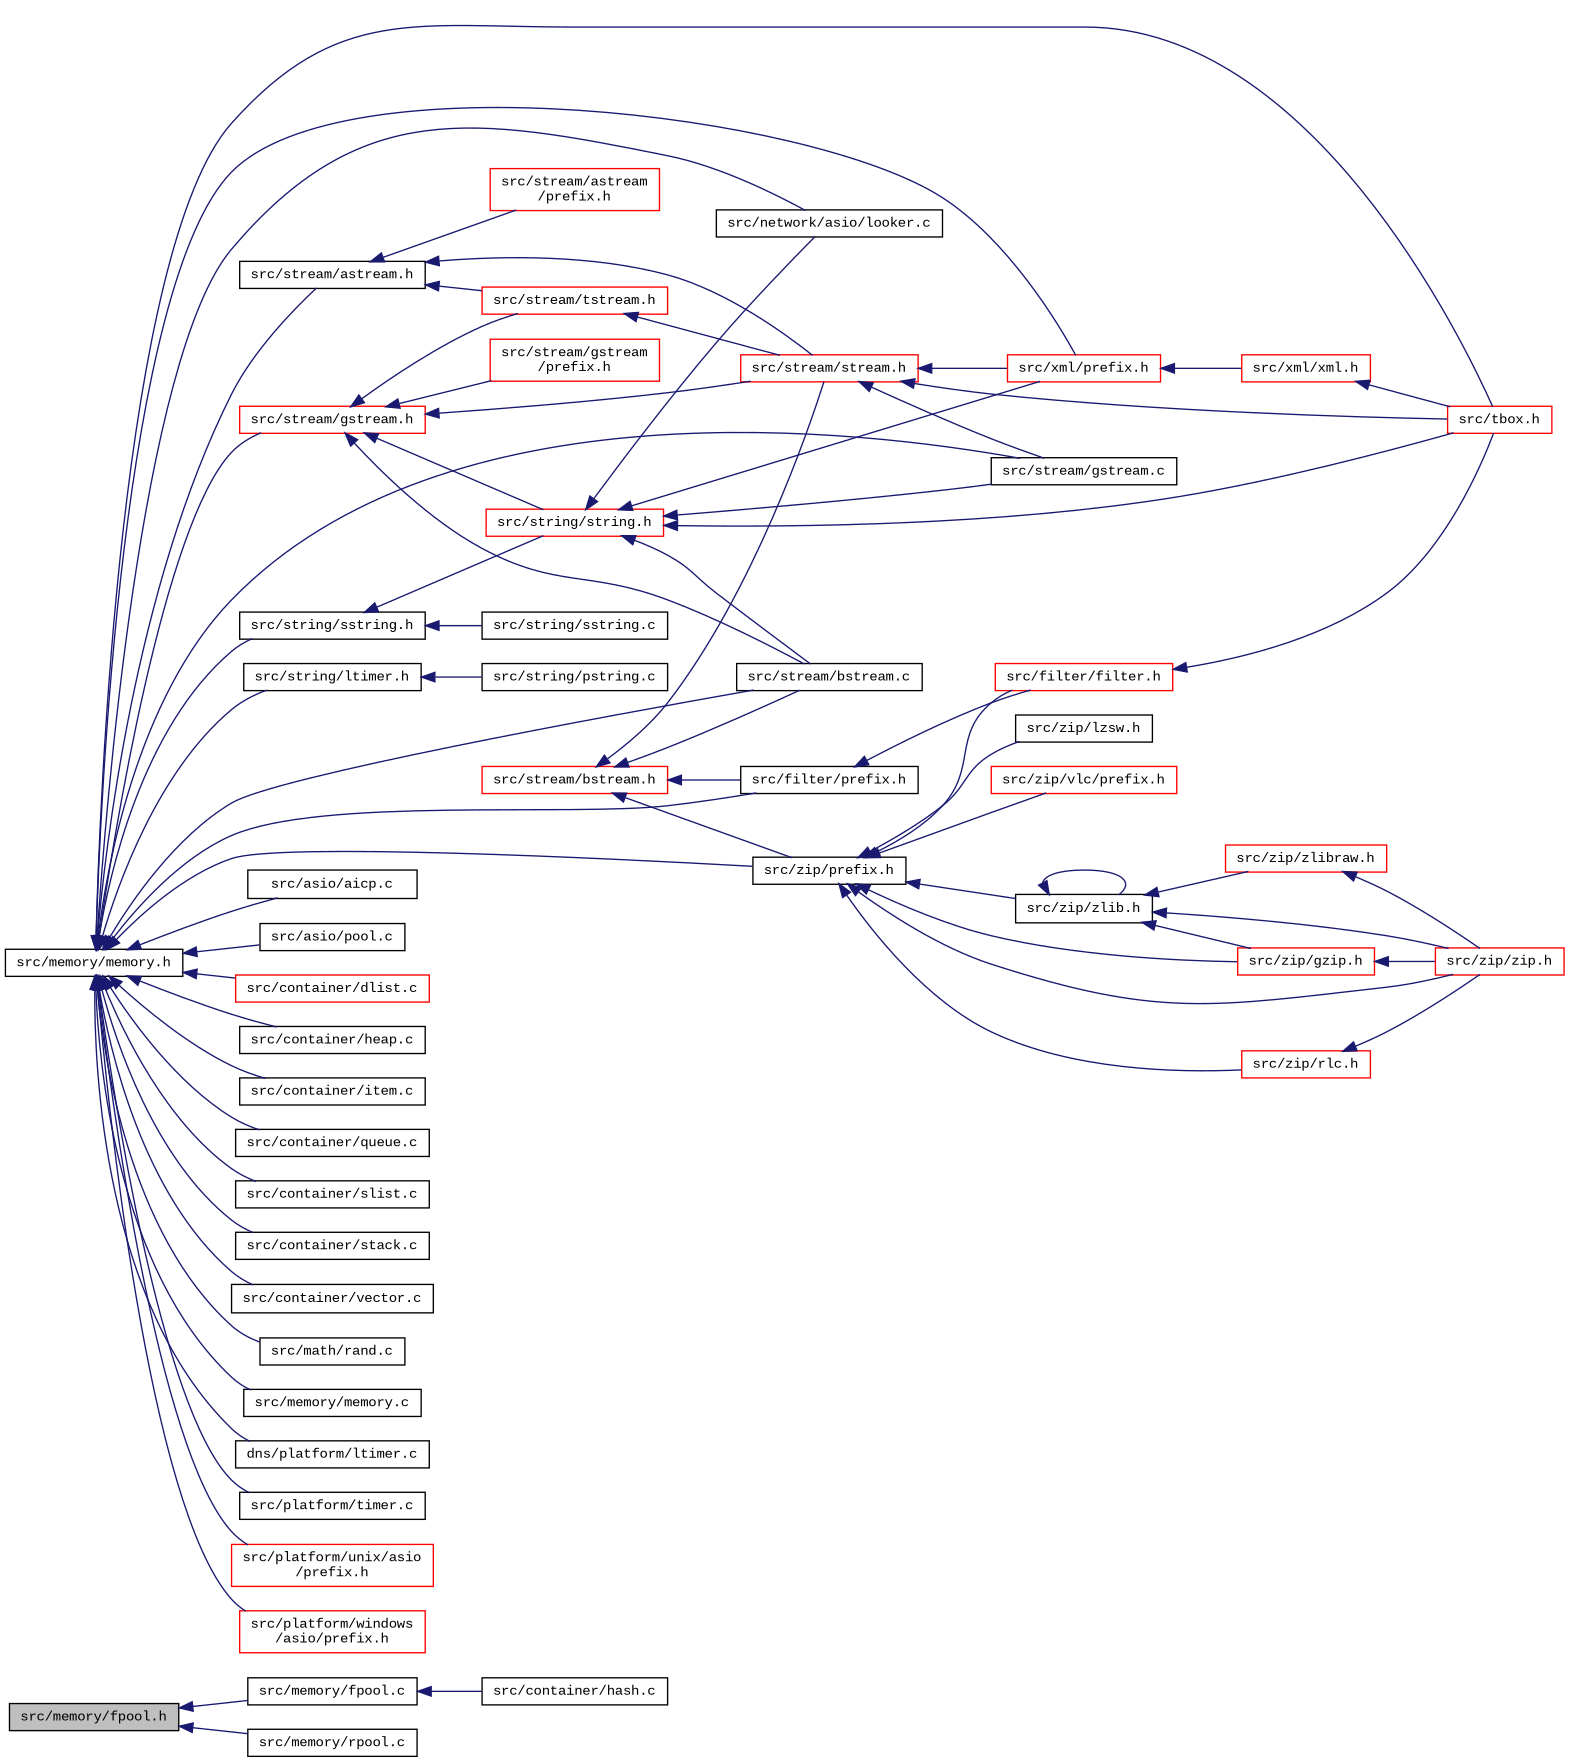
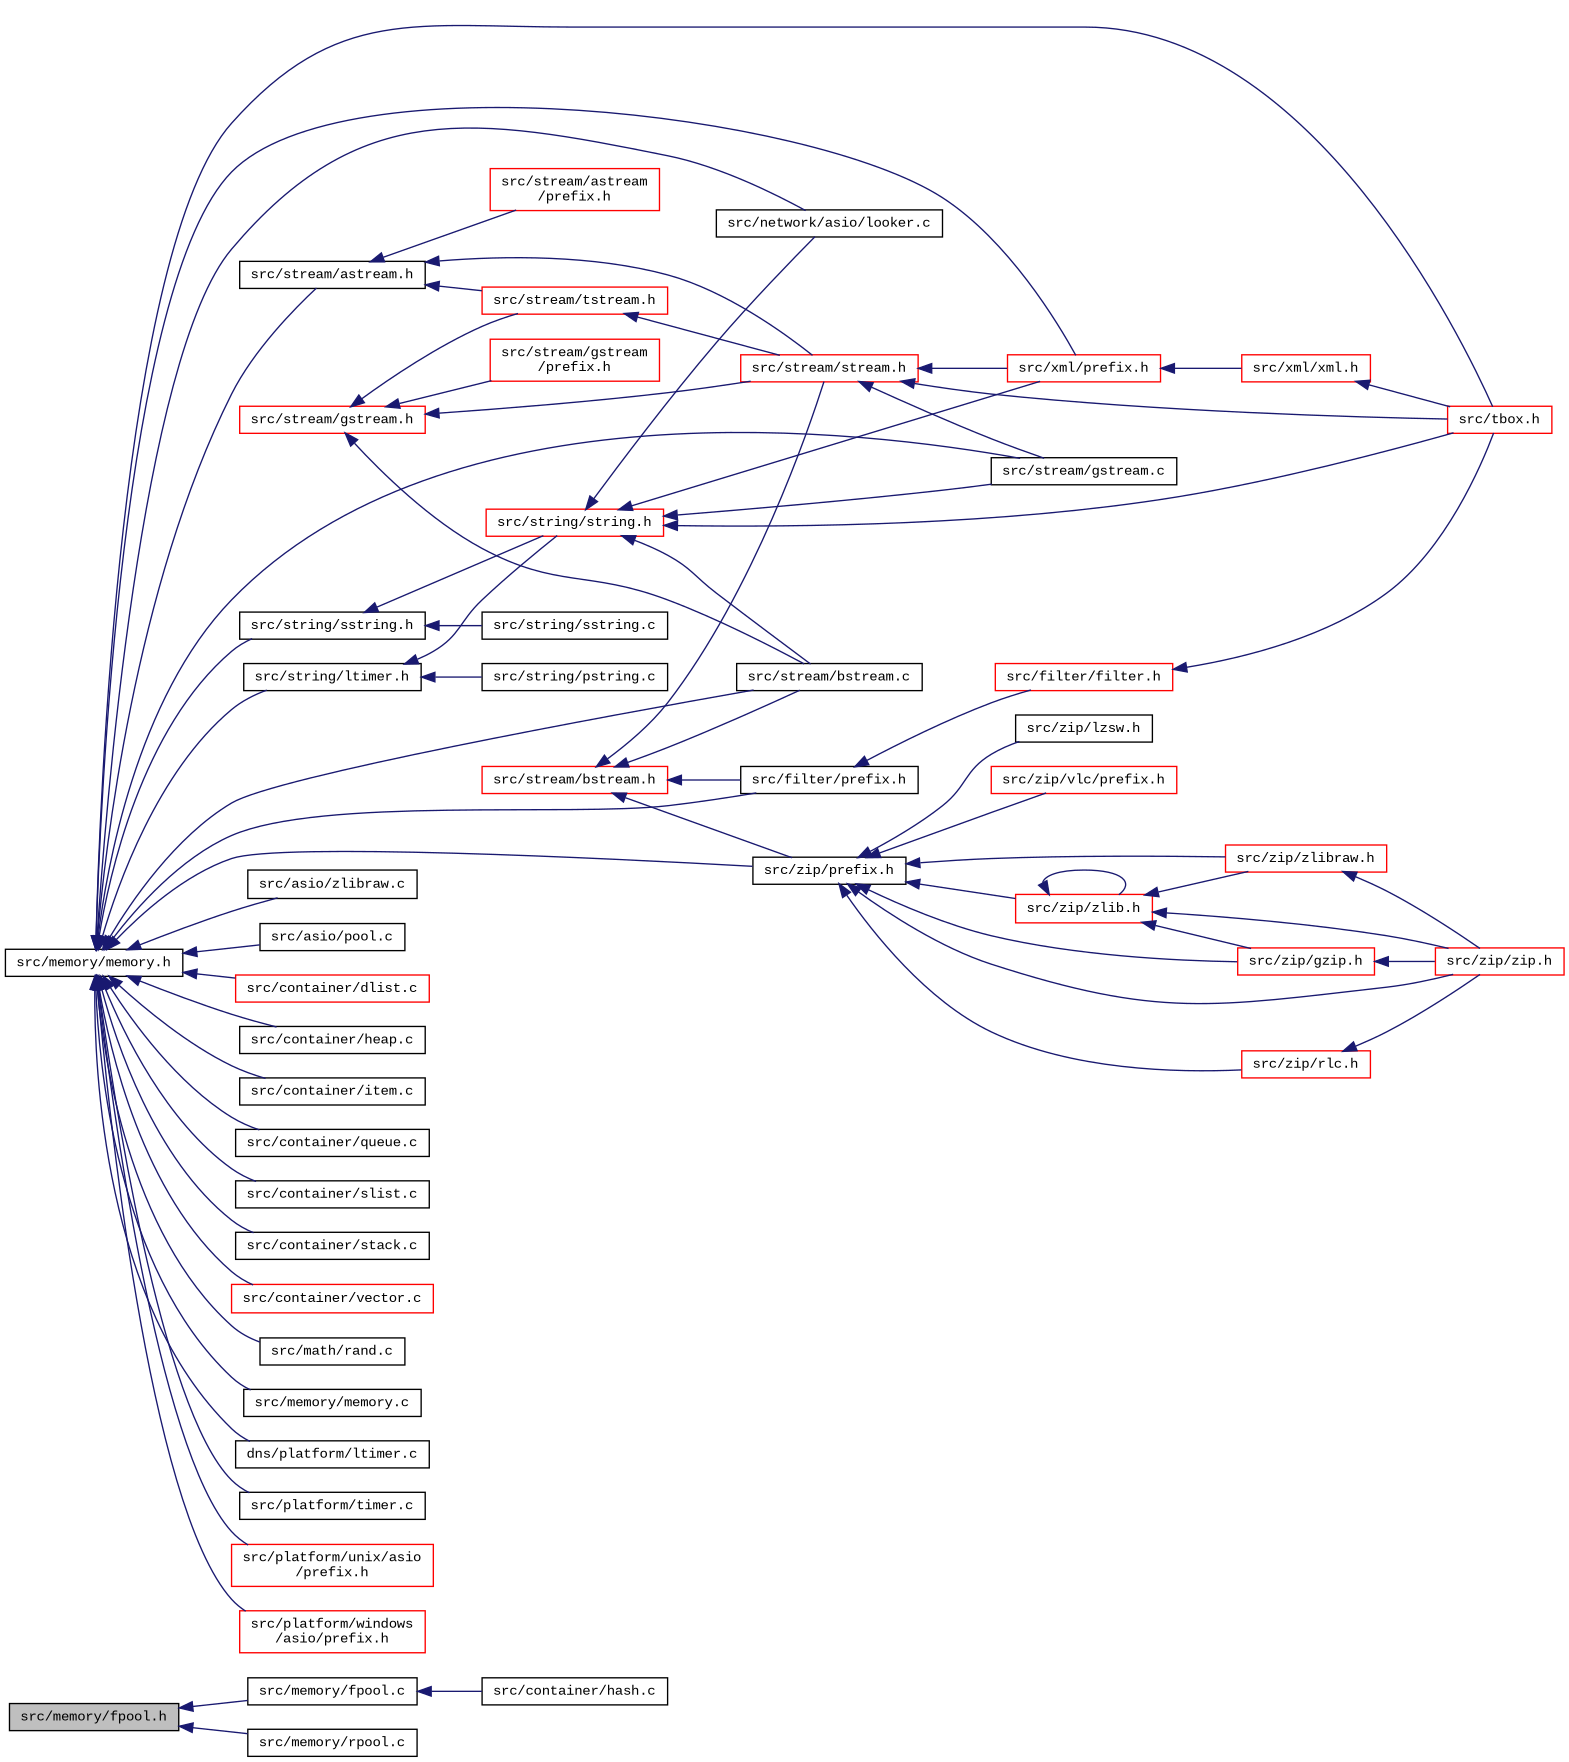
edge "src/string/string.h" -> "src/stream/gstream.h": now "src/string/string.h" -> "src/string/ltimer.h"
edge "src/stream/gstream.h" -> "src/memory/memory.h": removed
edge "src/filter/filter.h" -> "src/zip/prefix.h": now "src/zip/zlibraw.h" -> "src/zip/prefix.h"
node "src/asio/aicp.c": label "src/asio/aicp.c" -> "src/asio/zlibraw.c"
node "src/zip/zlib.h": color black -> red
node "src/container/vector.c": color black -> red
